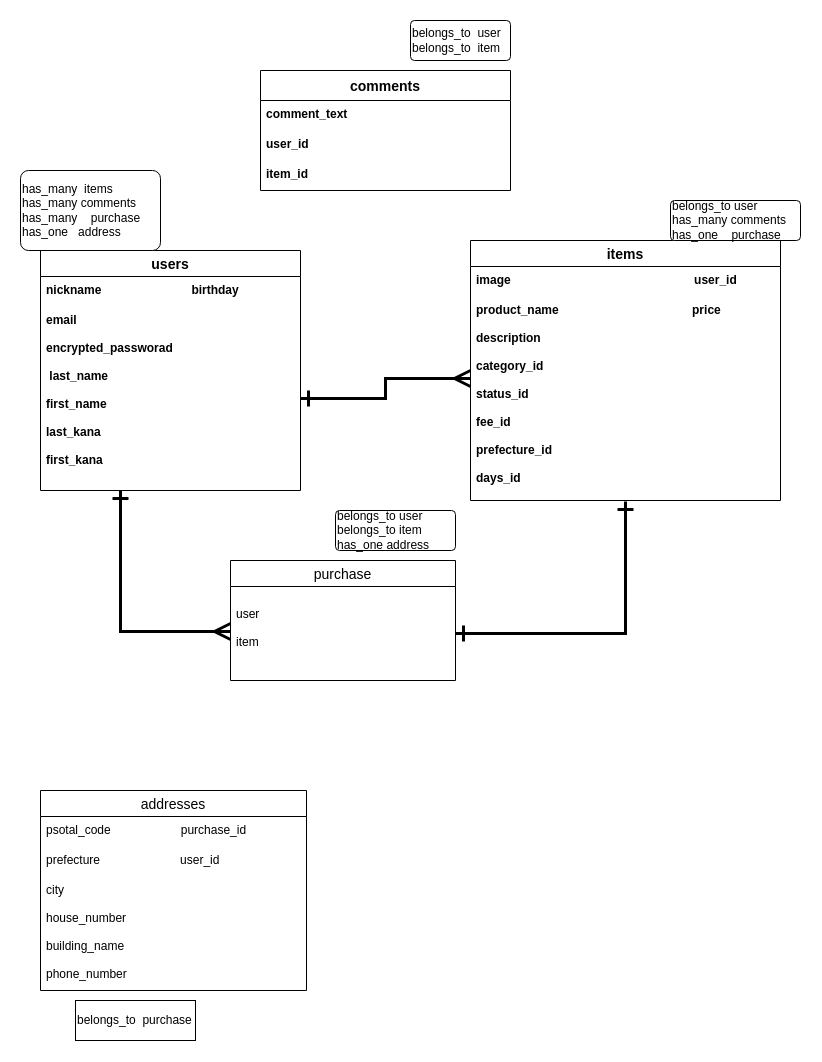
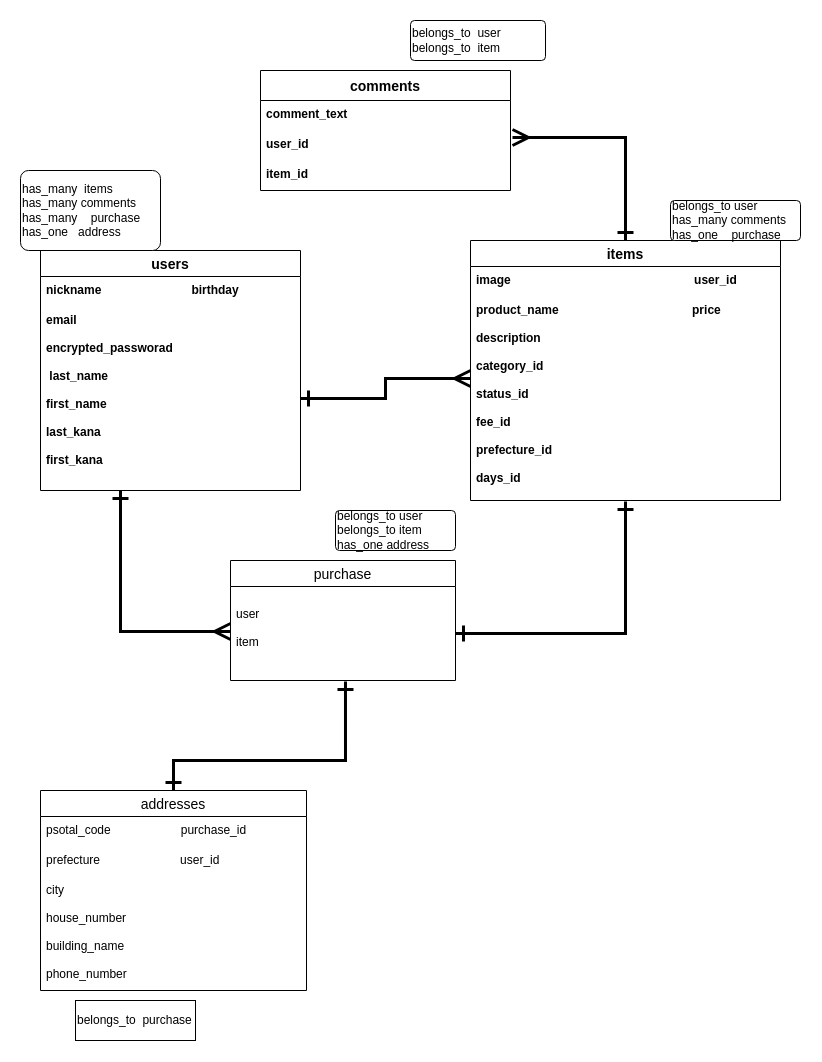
node "belongs_to user belongs_to item": size 100x40 -> 135x40
edge "user_id" -- "items": added
edge "user item" -- "addresses": added
